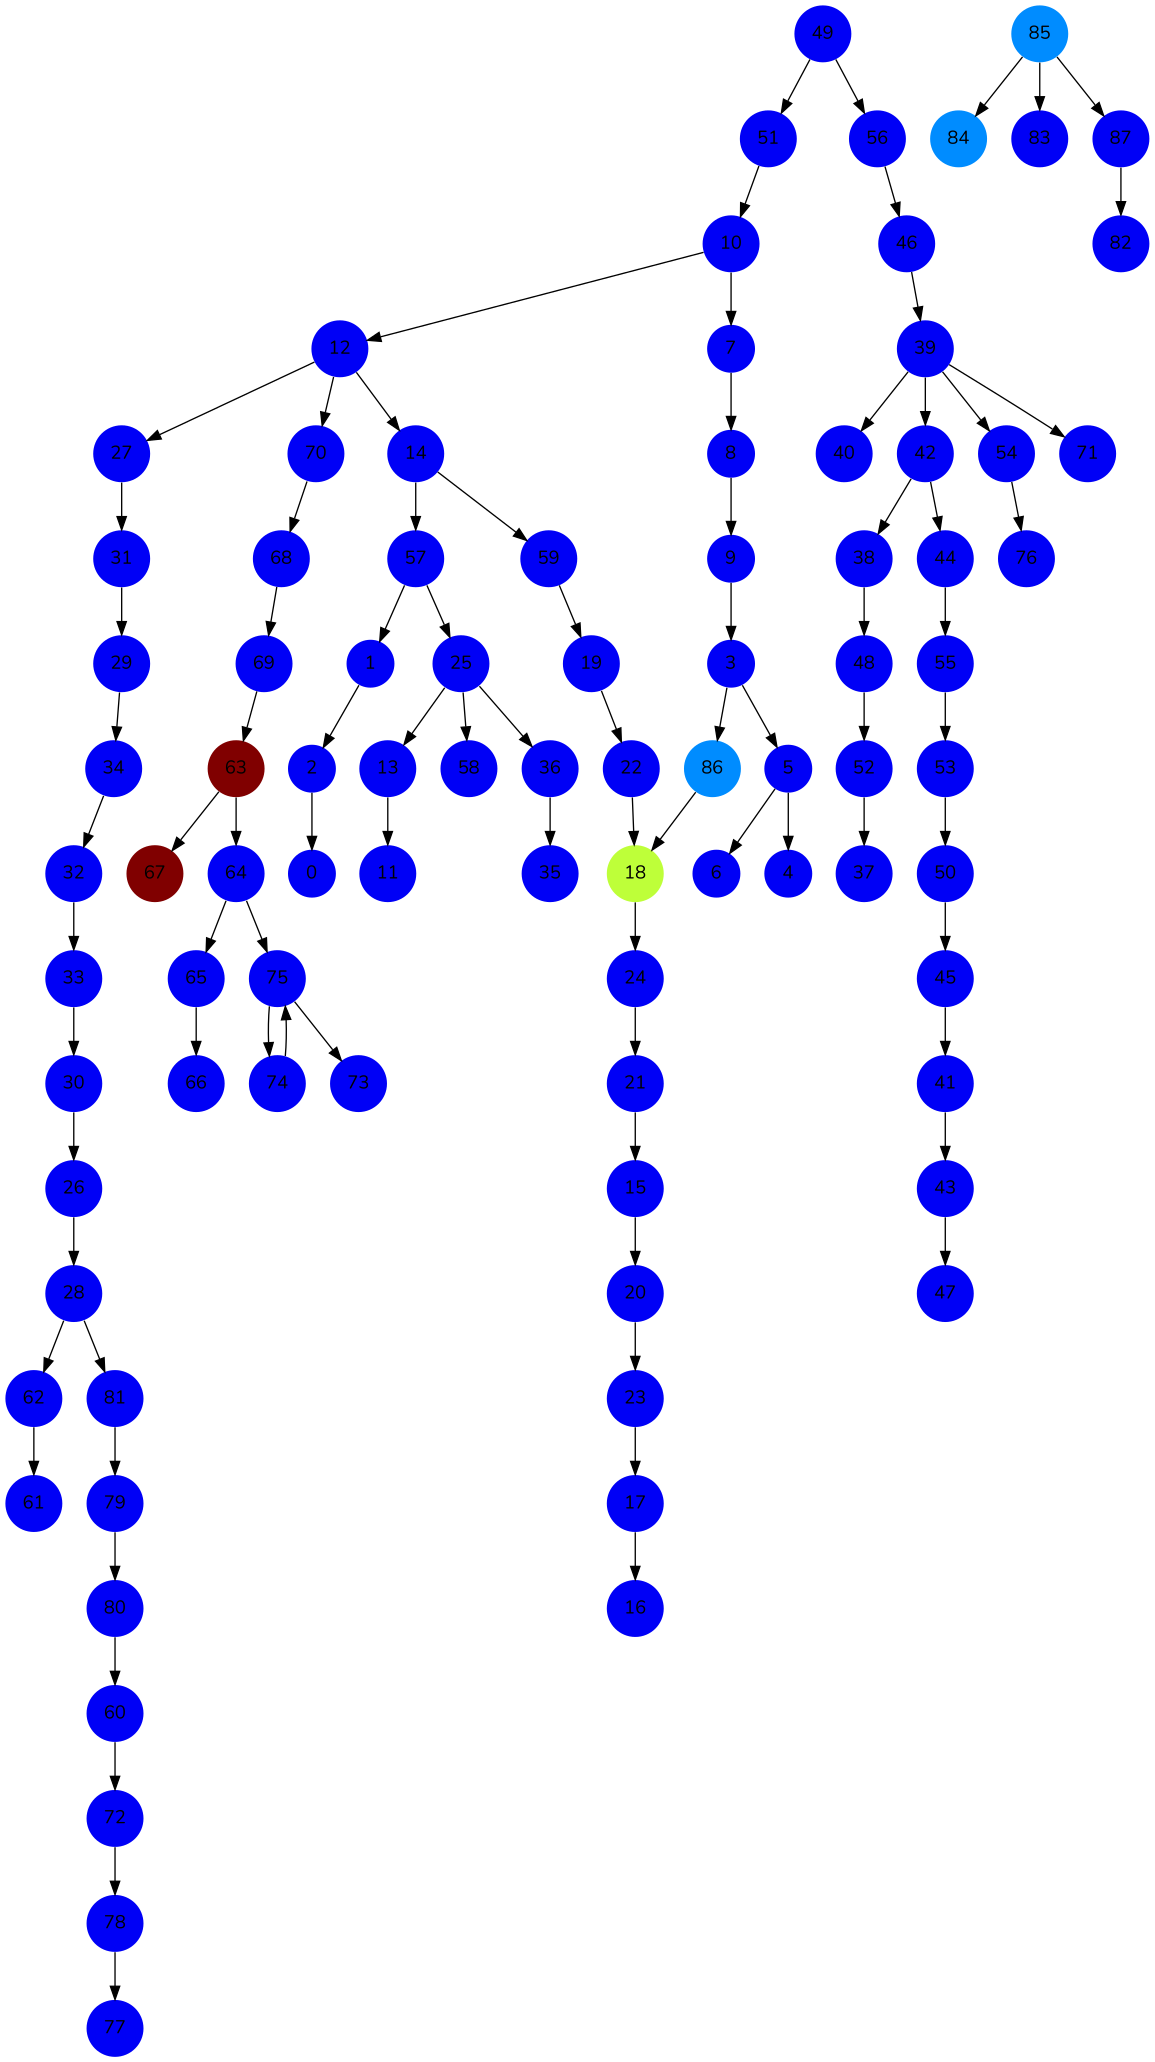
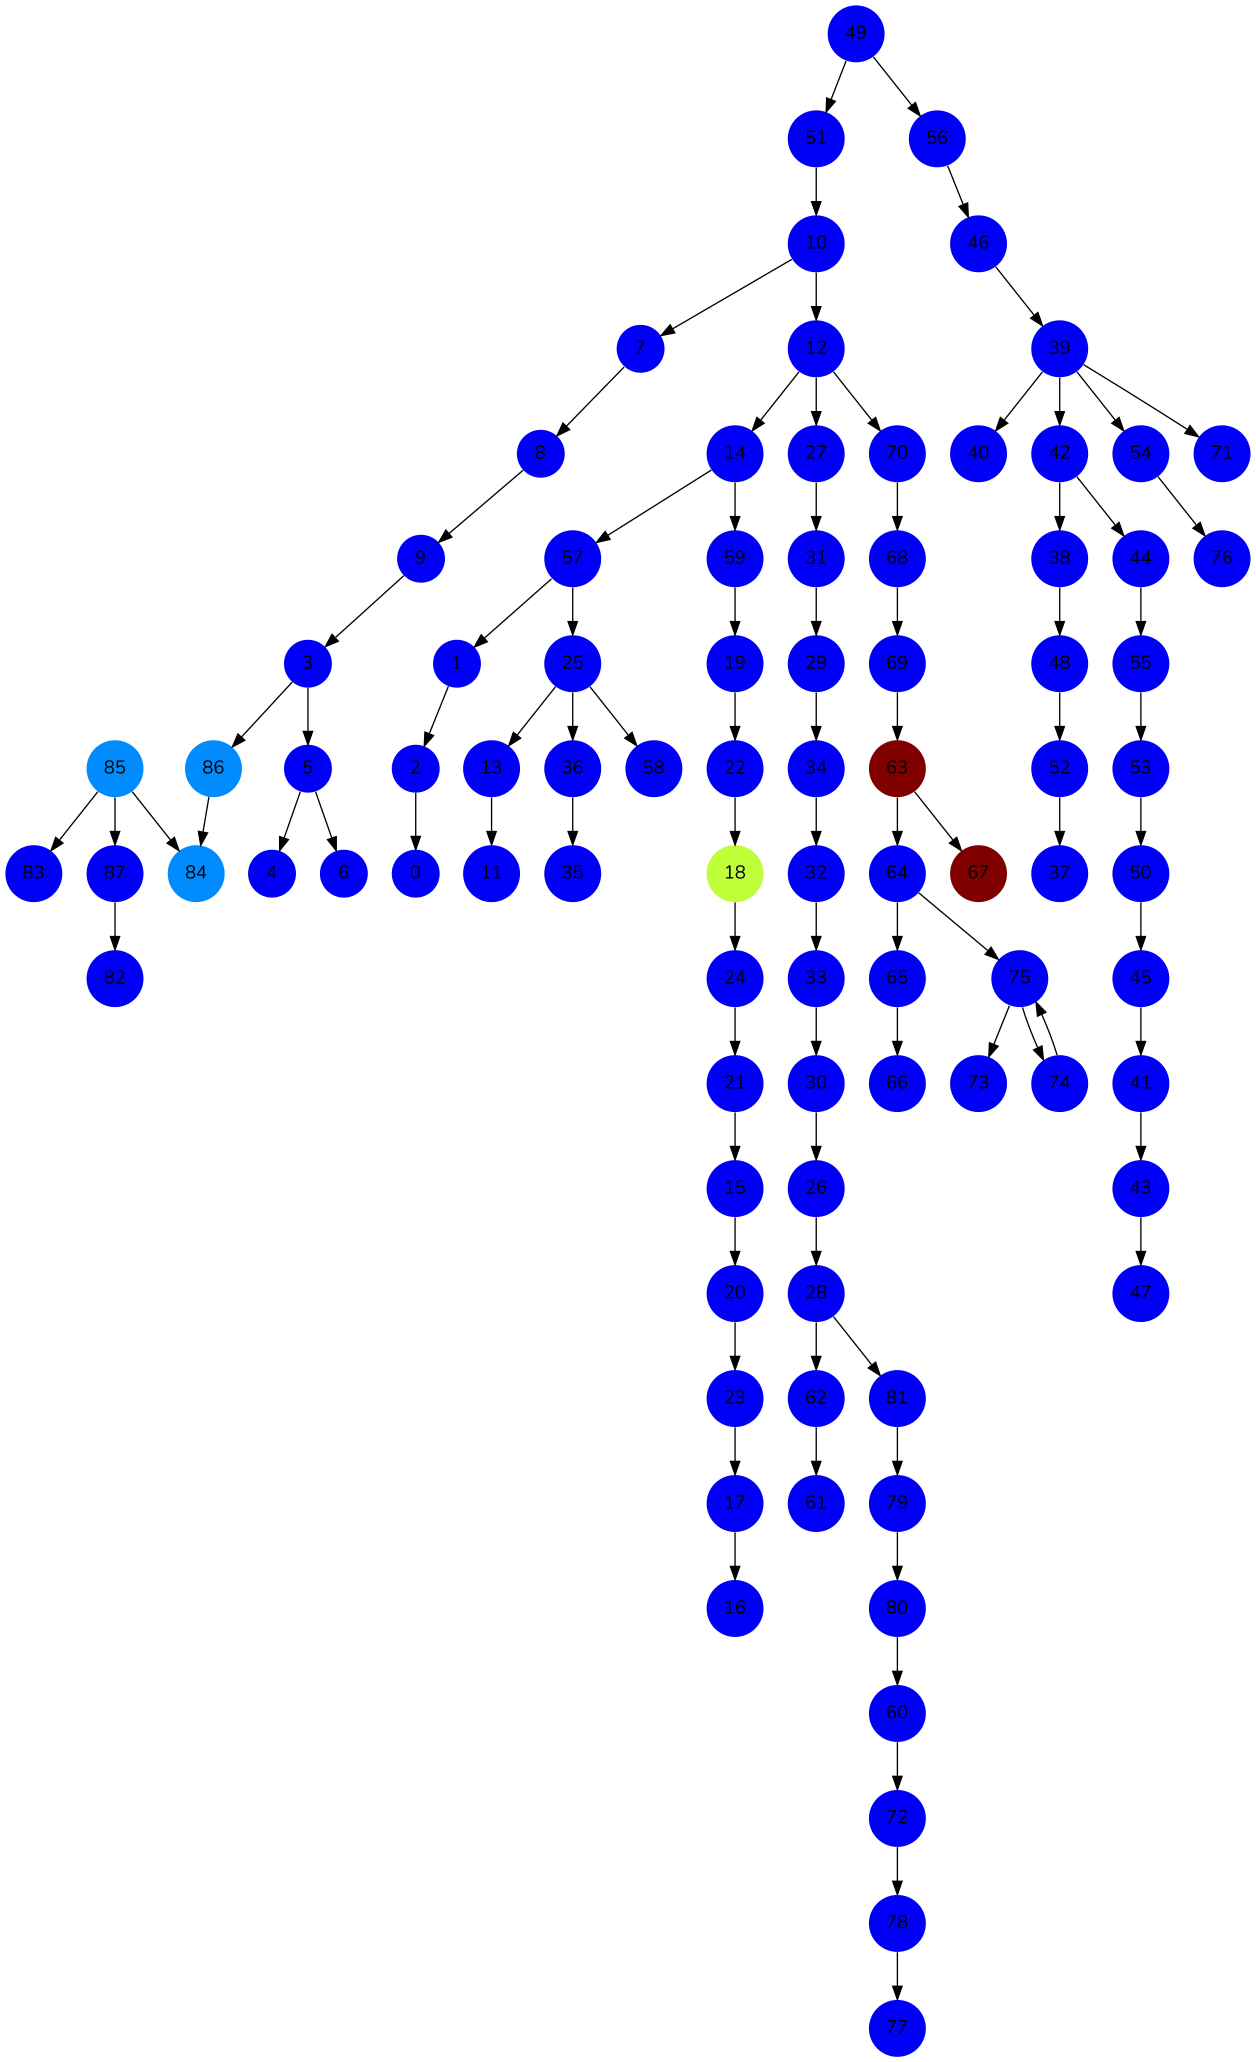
edge "86" -> "18": now "86" -> "84"
